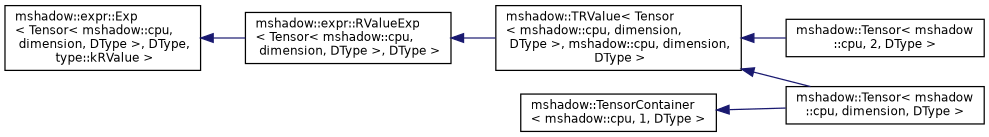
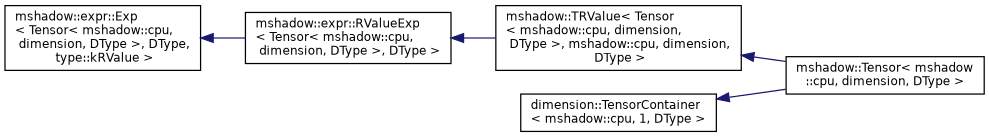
node "mshadow::Tensor< mshadow ::cpu, 2, DType >": removed
node "mshadow::TensorContainer < mshadow::cpu, 1, DType >": label "mshadow::TensorContainer < mshadow::cpu, 1, DType >" -> "dimension::TensorContainer < mshadow::cpu, 1, DType >"
